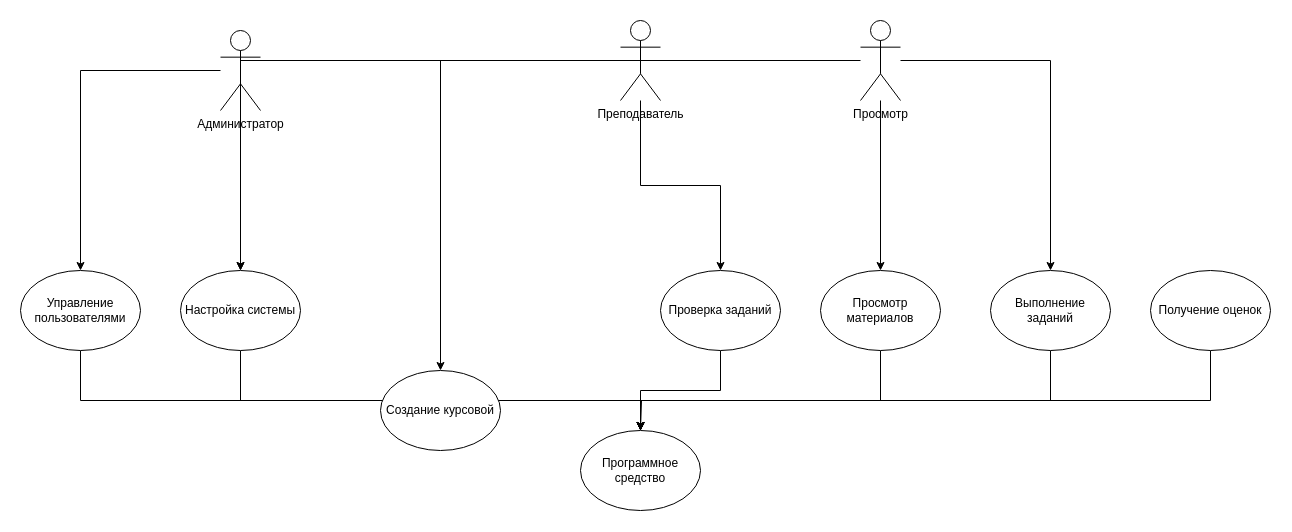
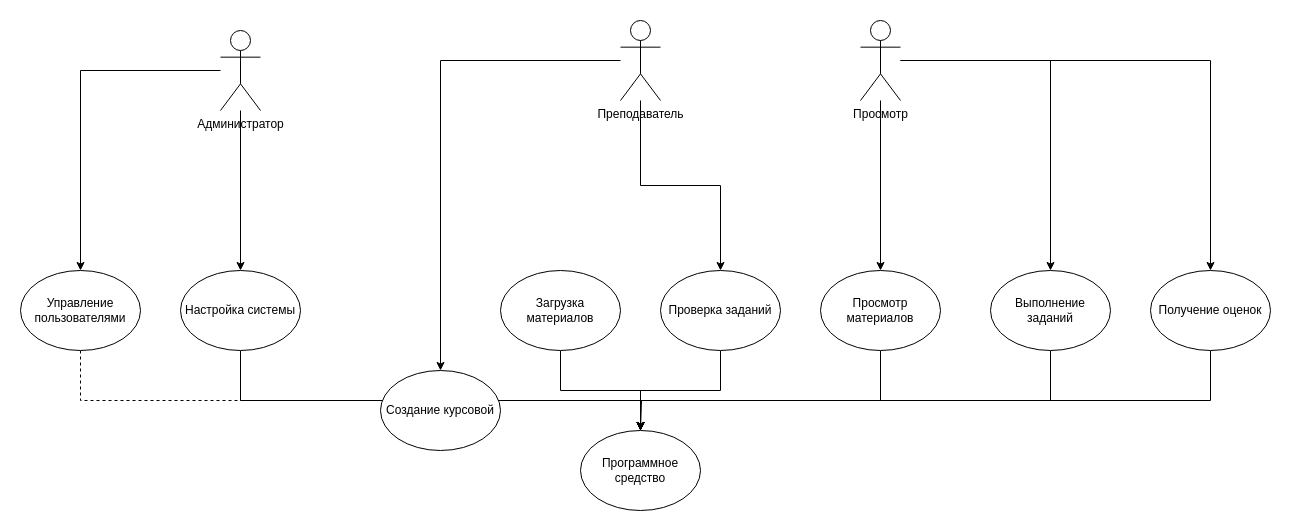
edge "Просмотр" -> "Настройка системы": now "Просмотр" -> "Получение оценок"
node "Загрузка материалов": added
edge "Загрузка материалов" -> "Программное средство": added
edge "Настройка системы" -> "Программное средство": arrowhead classic -> open
edge "Управление пользователями" -> "Программное средство": style solid -> dashed
